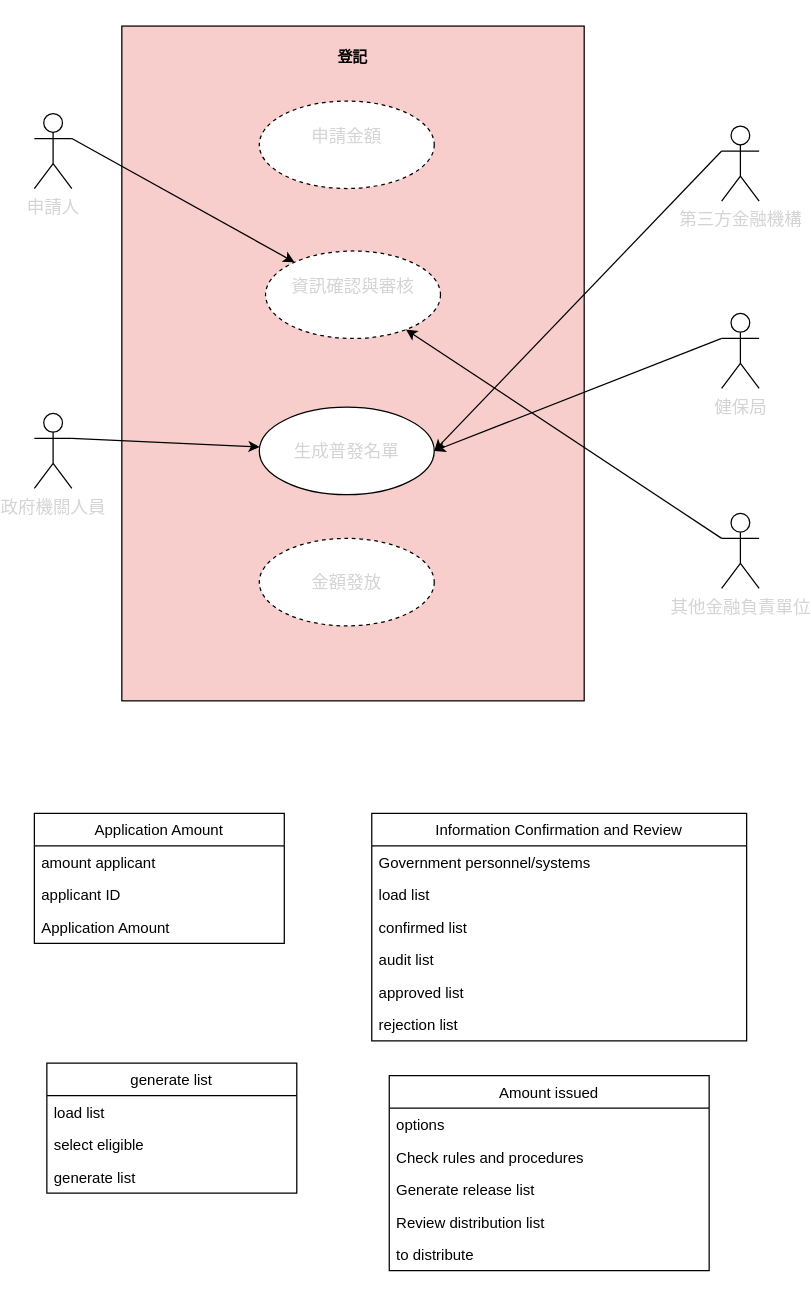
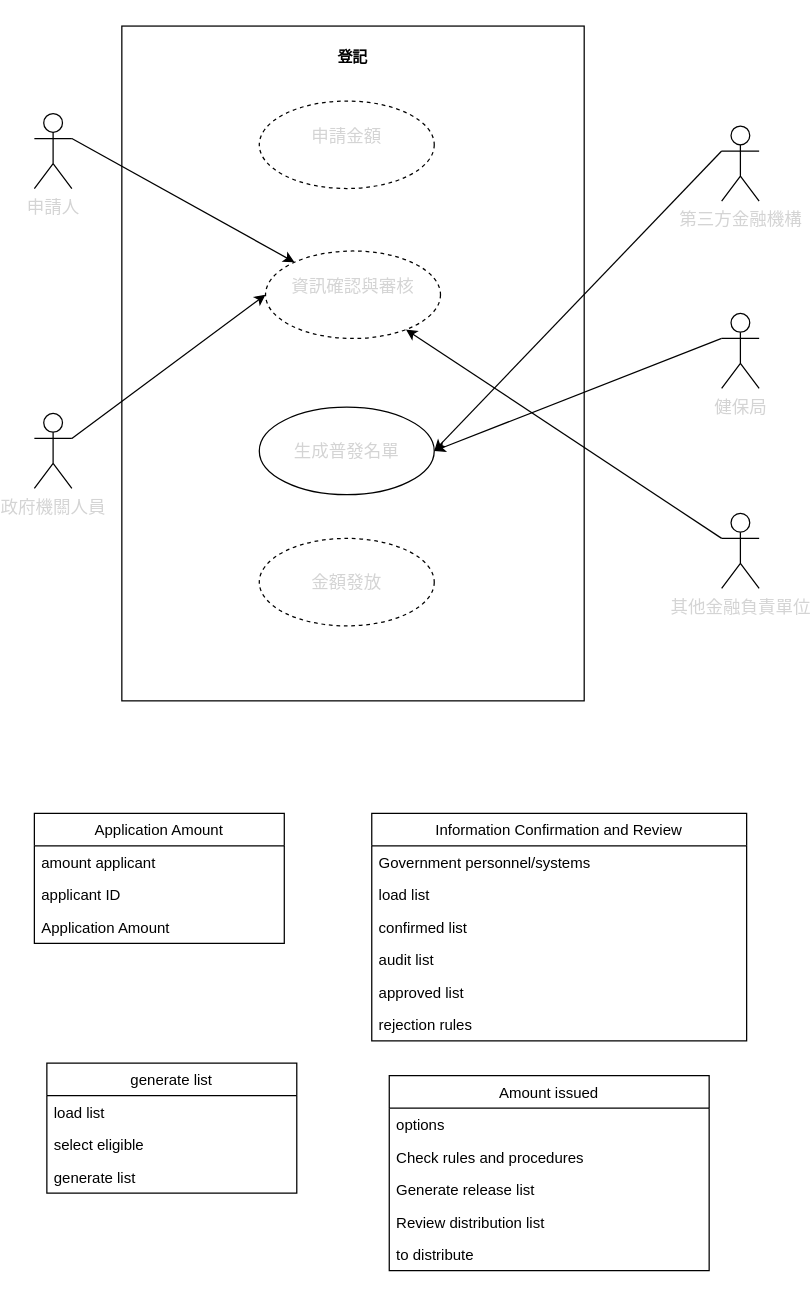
node "登記": fillcolor #f8cecc -> #ffffff
edge "政府機關人員" -> "生成普發名單": now "政府機關人員" -> "資訊確認與審核"
node "rejection list": label "rejection list" -> "rejection rules"
